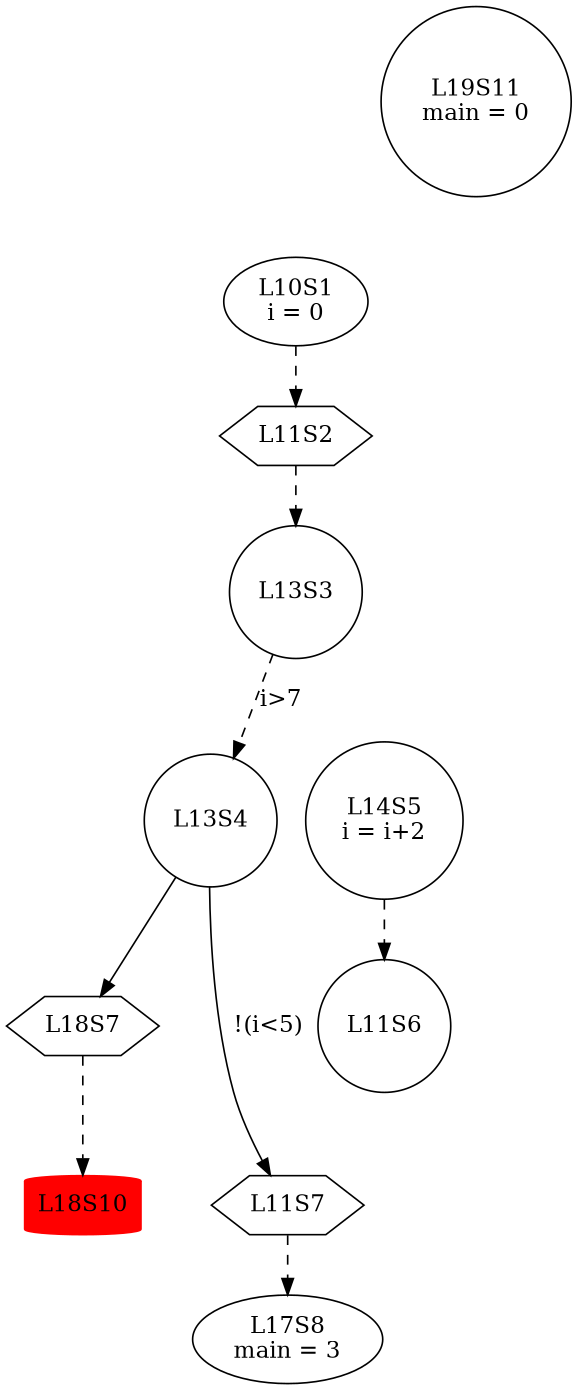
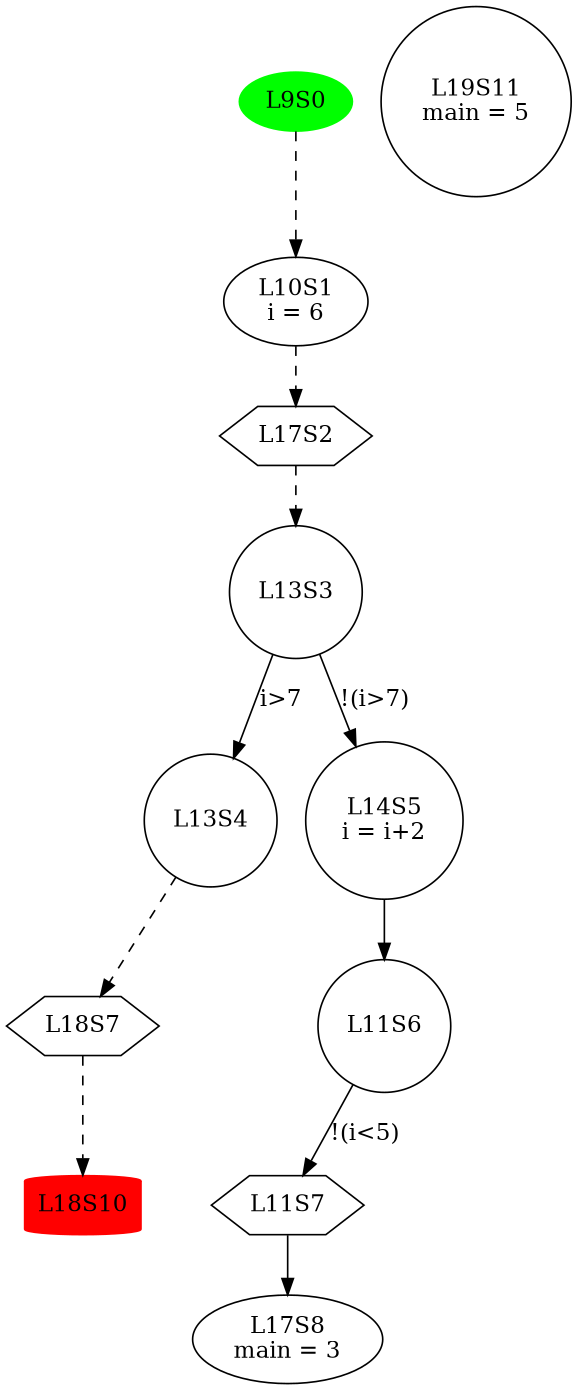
node "L9S0": added
node "L19S11 main = 0": label "L19S11 main = 0" -> "L19S11 main = 5"
node "L10S1 i = 0": label "L10S1 i = 0" -> "L10S1 i = 6"
node "L11S2": label "L11S2" -> "L17S2"
edge "L13S3" -> "L14S5 i = i+2": added, label "!(i>7)"
edge "L13S3" -> "L13S4": style dashed -> solid
edge "L14S5 i = i+2" -> "L11S6": style dashed -> solid
edge "L13S4" -> "L18S7": style solid -> dashed
edge "L13S4" -> "L11S7": now "L11S6" -> "L11S7"
edge "L11S7" -> "L17S8 main = 3": style dashed -> solid
